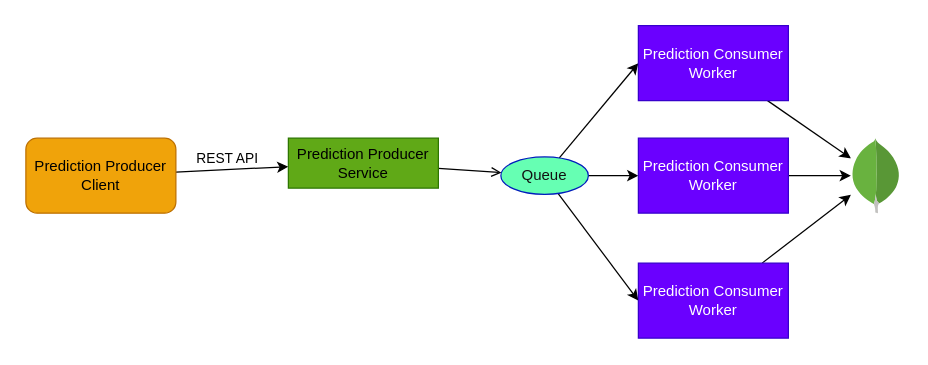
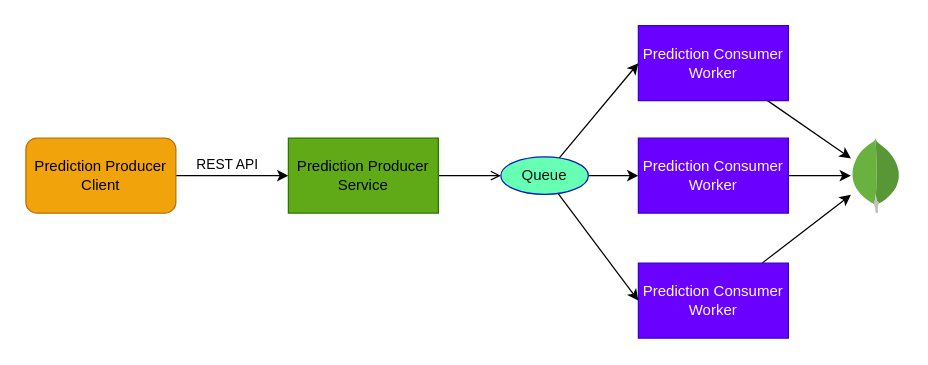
node "Prediction Producer Service": size 150x50 -> 150x75
